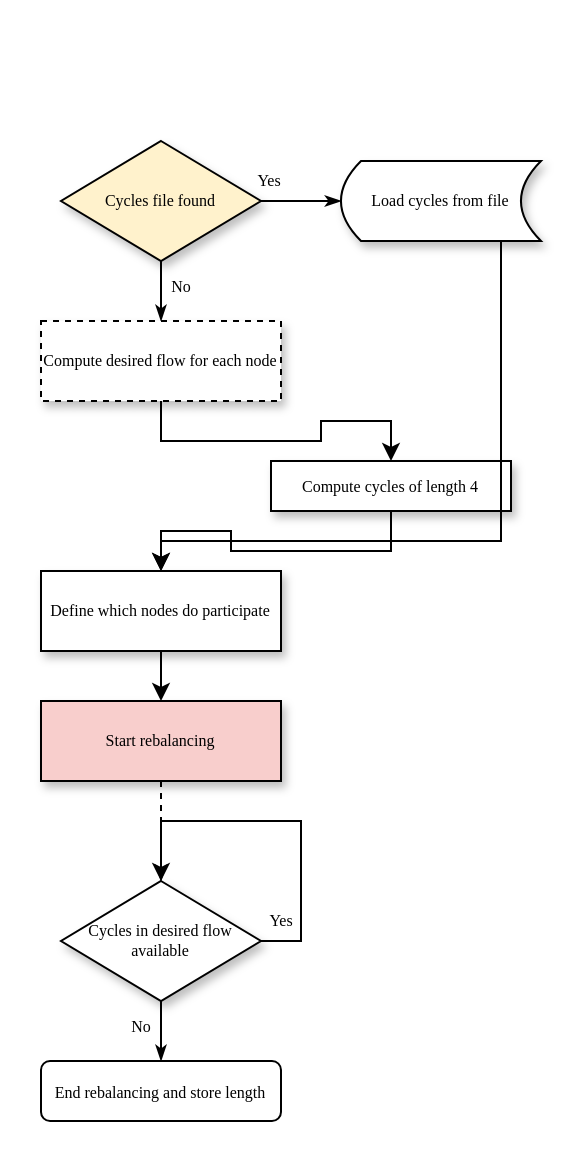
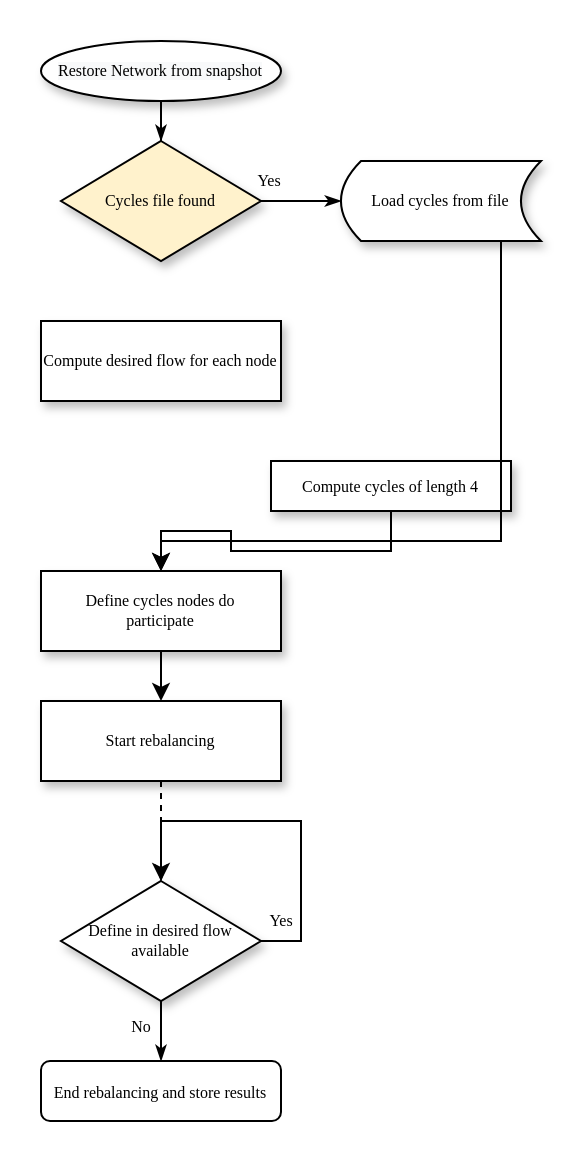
node "Restore Network from snapshot": added
edge "Restore Network from snapshot" -> "Cycles file found": added
edge "Cycles file found" -> "Compute desired flow for each node": removed, label "No"
node "Compute desired flow for each node": style dashed -> solid
edge "Compute desired flow for each node" -> "Compute cycles of length 4": removed
node "Define which nodes do participate": label "Define which nodes do participate" -> "Define cycles nodes do participate"
node "Start rebalancing": fillcolor #f8cecc -> #ffffff
node "Cycles in desired flow available": label "Cycles in desired flow available" -> "Define in desired flow available"
node "End rebalancing and store length": label "End rebalancing and store length" -> "End rebalancing and store results"
